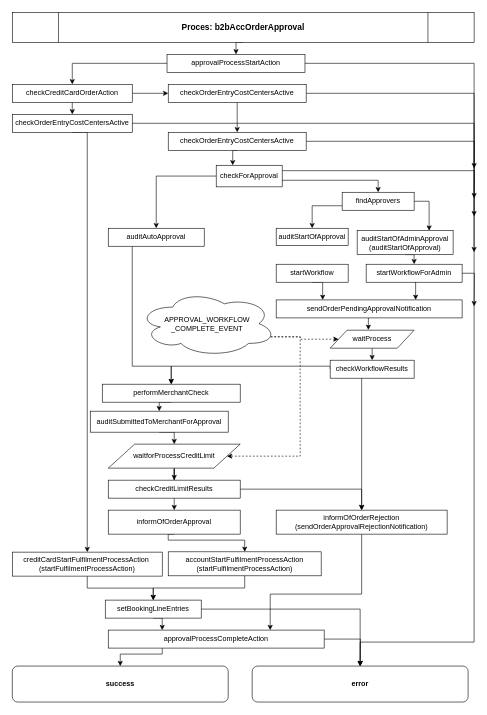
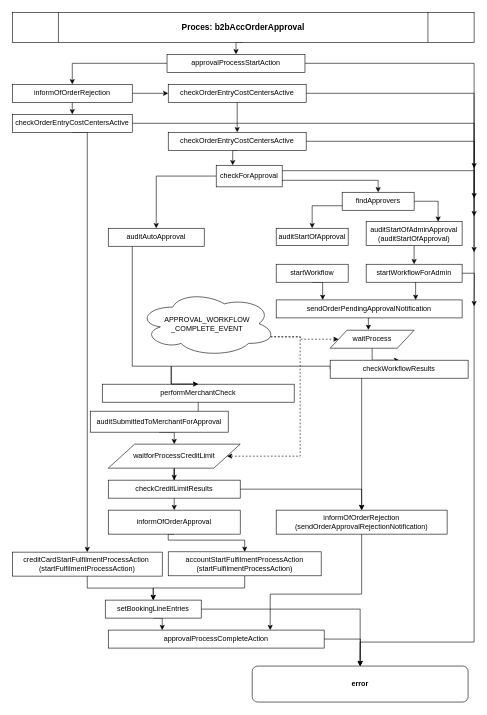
node "checkCreditCardOrderAction": label "checkCreditCardOrderAction" -> "informOfOrderRejection"
node "auditStartOfAdminApproval (auditStartOfApproval)": moved (405, 243) -> (414, 234)
node "checkWorkflowResults": size 84x18 -> 138x18
node "performMerchantCheck": size 138x18 -> 192x18
edge "approvalProcessCompleteAction" -> "success": removed
node "success": removed
